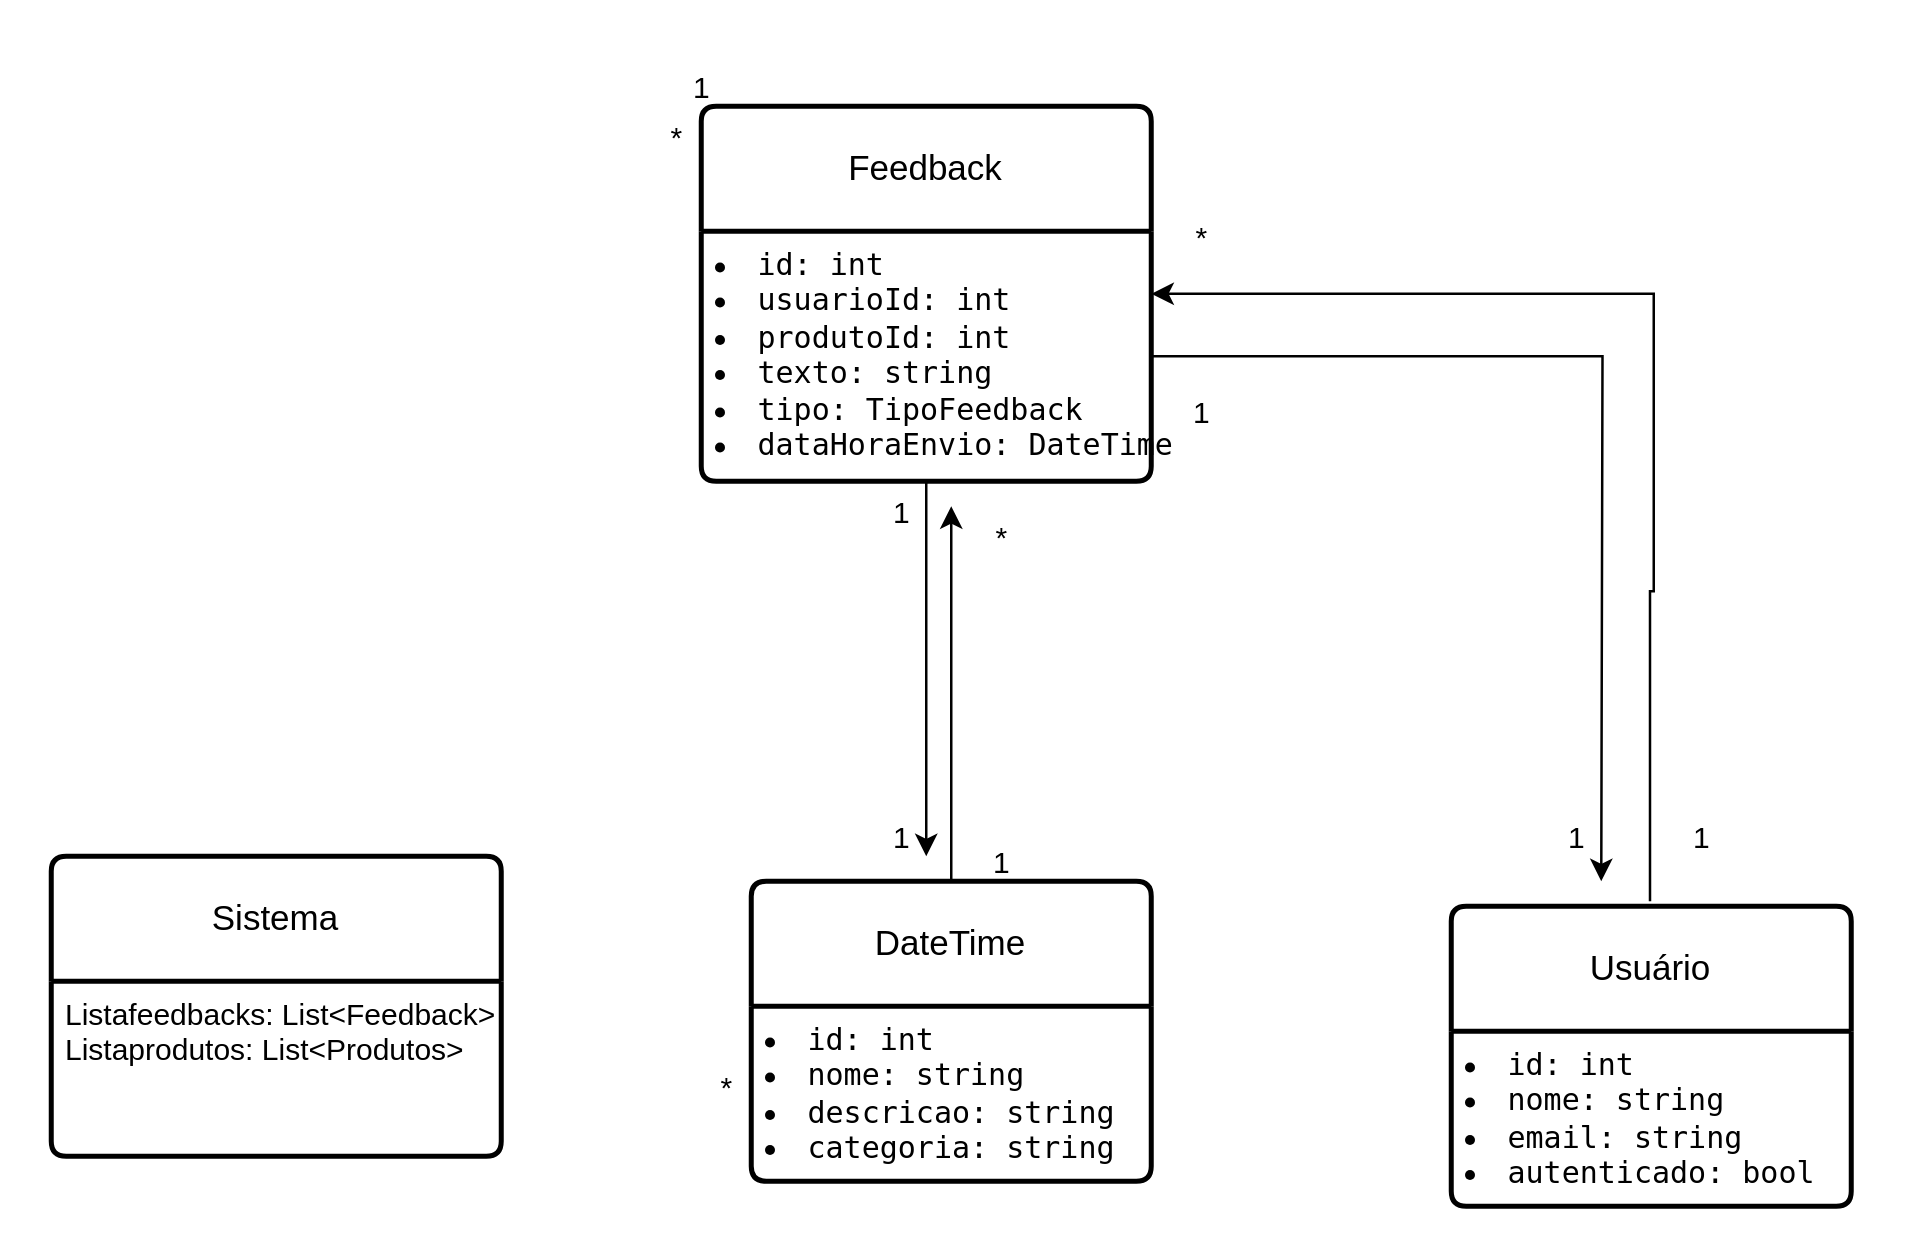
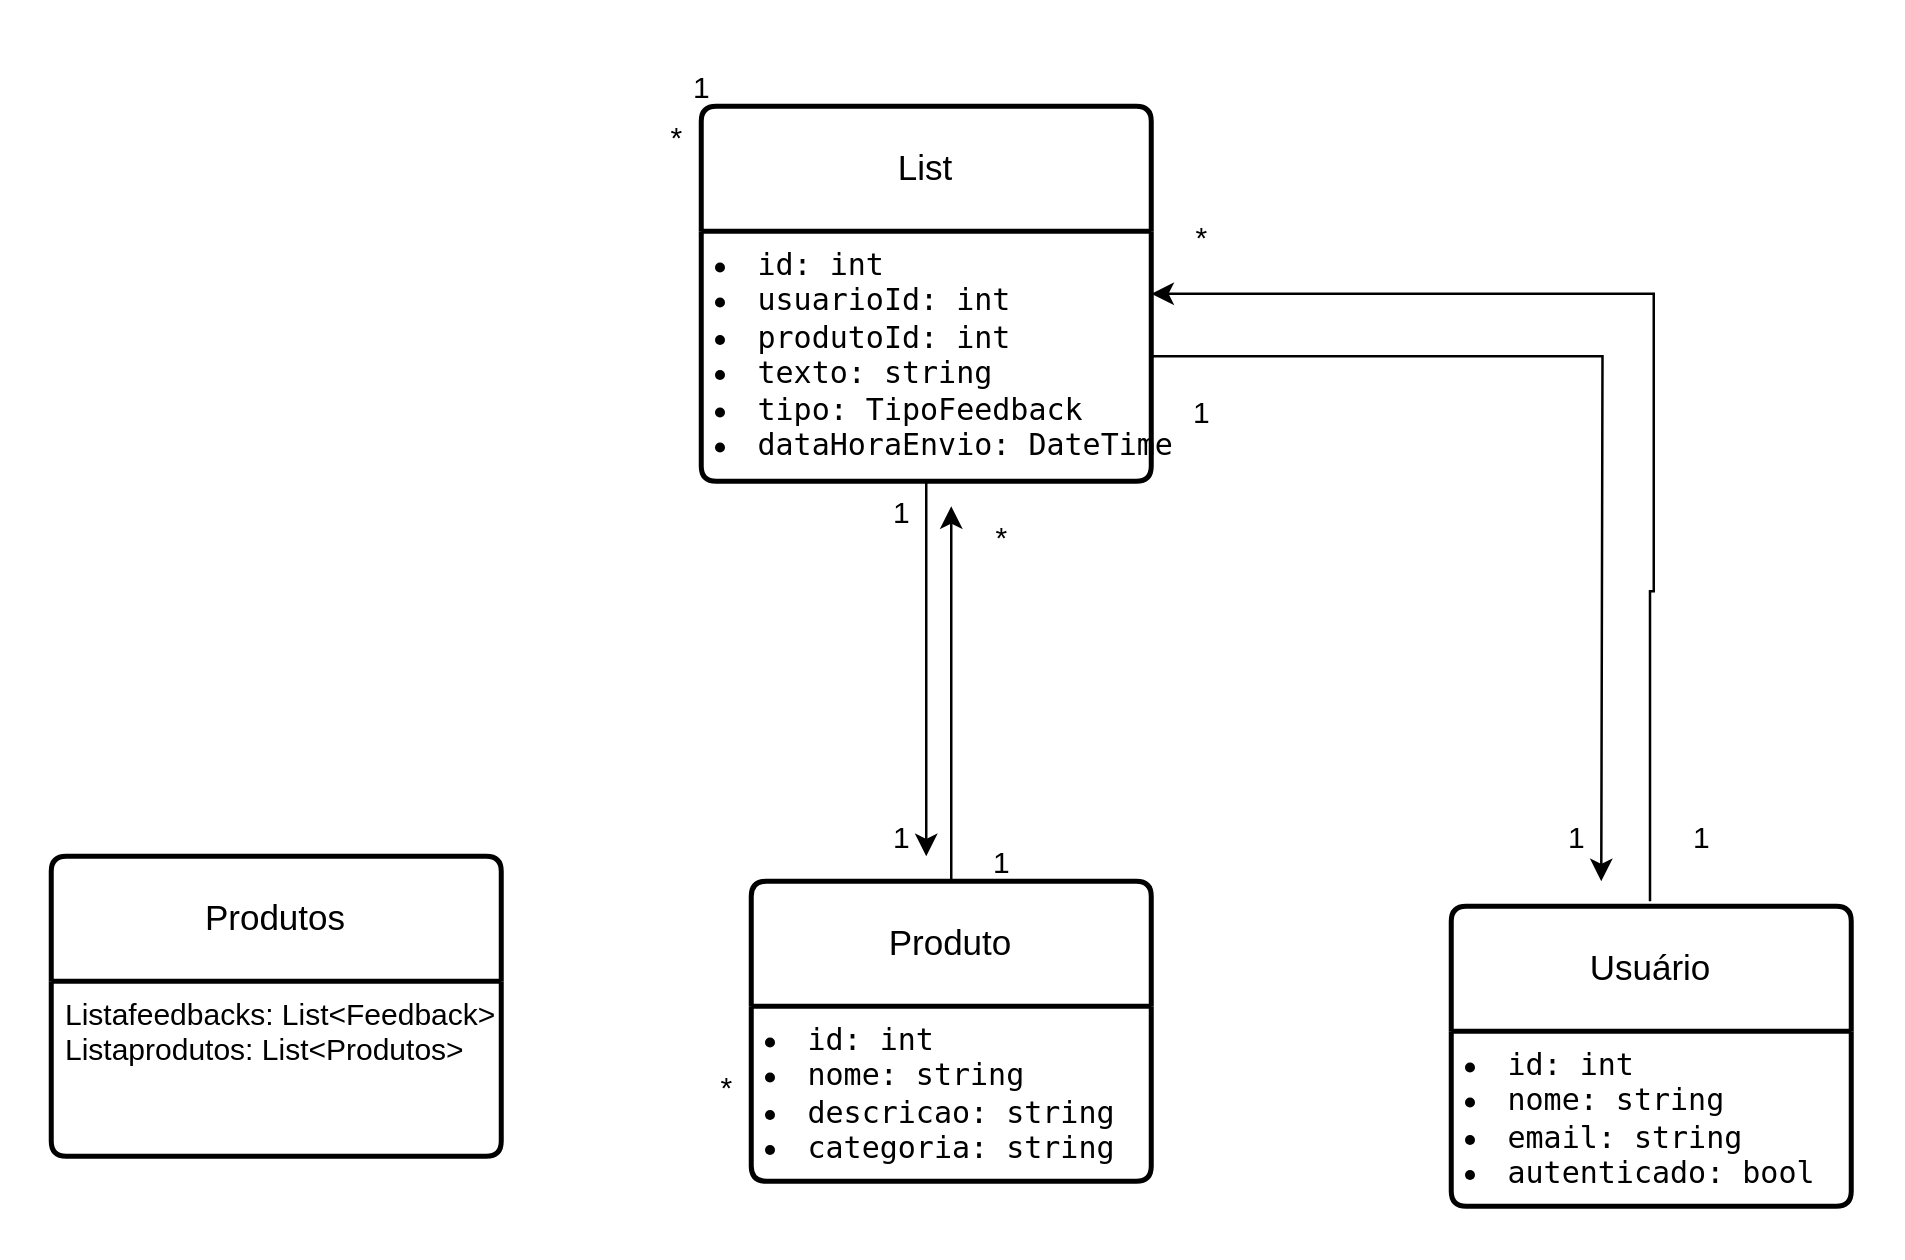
node "Feedback": label "Feedback" -> "List"
node "Sistema": label "Sistema" -> "Produtos"
node "DateTime": label "DateTime" -> "Produto"
